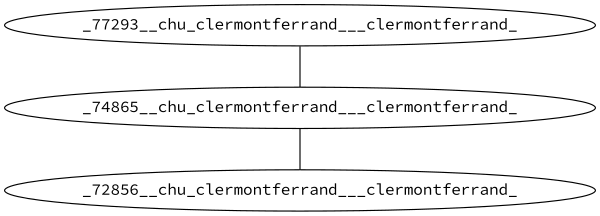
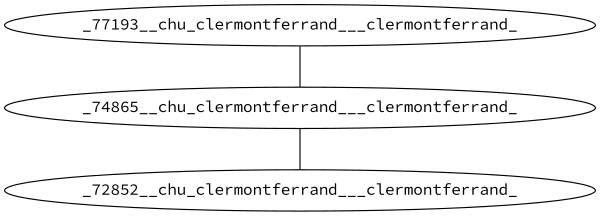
node "_77293__chu_clermontferrand___clermontferrand_": label "_77293__chu_clermontferrand___clermontferrand_" -> "_77193__chu_clermontferrand___clermontferrand_"
node "_72856__chu_clermontferrand___clermontferrand_": label "_72856__chu_clermontferrand___clermontferrand_" -> "_72852__chu_clermontferrand___clermontferrand_"
